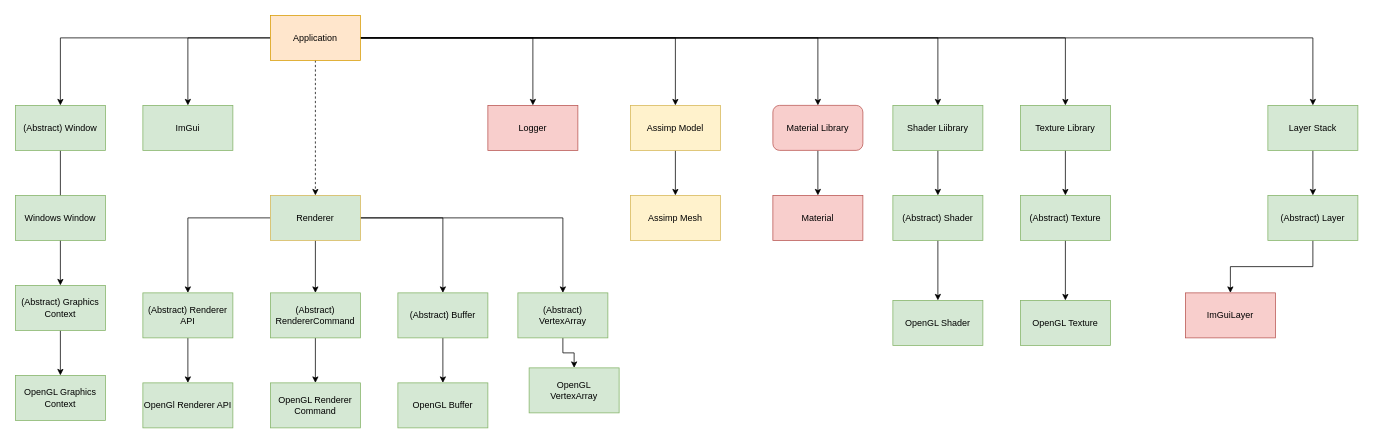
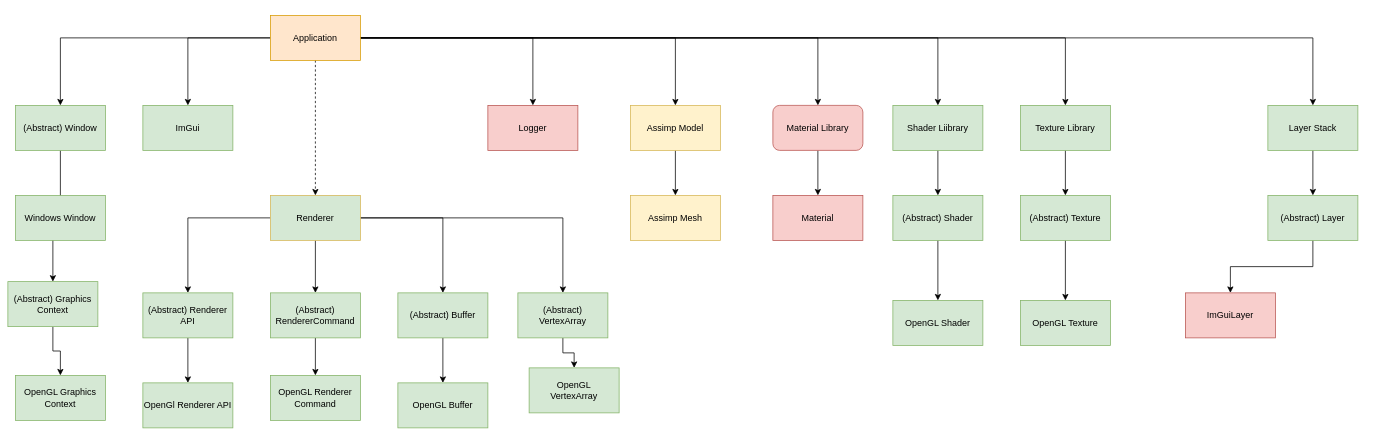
node "(Abstract) Graphics Context": moved (60, 308) -> (53, 304)
node "OpenGL Renderer Command": moved (315, 405) -> (315, 398)
